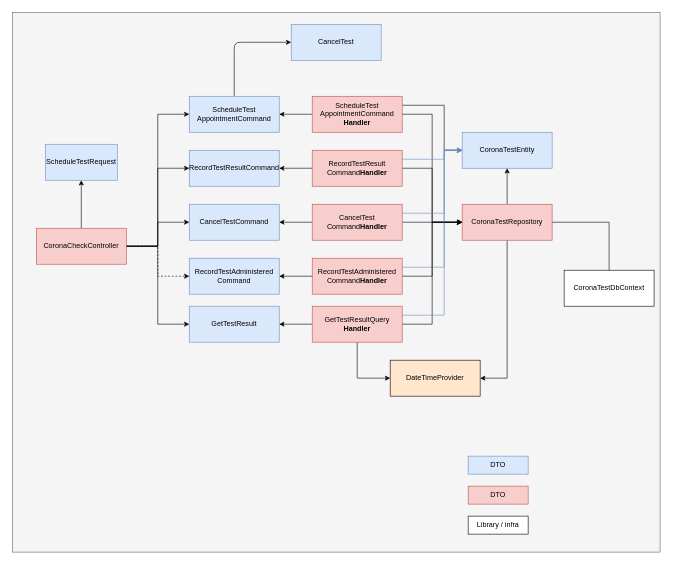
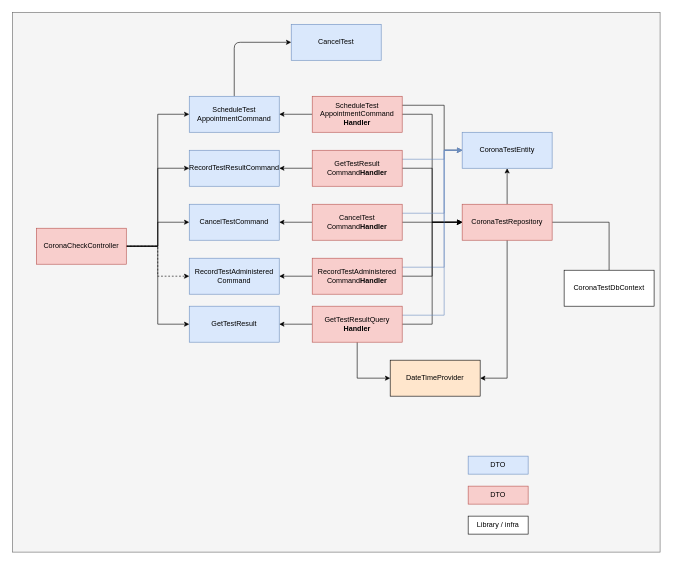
node "ScheduleTestRequest": removed
node "RecordTestResult CommandHandler": label "RecordTestResult CommandHandler" -> "GetTestResult CommandHandler"
edge "CoronaCheckController" -> "ScheduleTestRequest": removed
